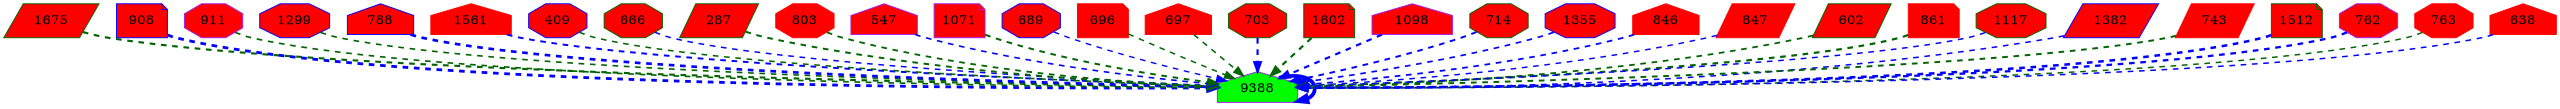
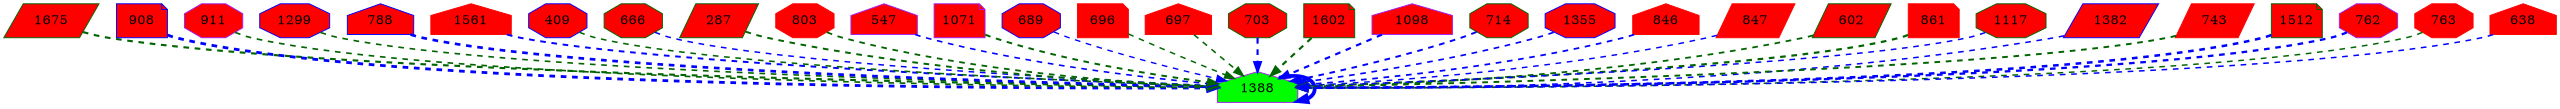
node "9388": label "9388" -> "1388"
